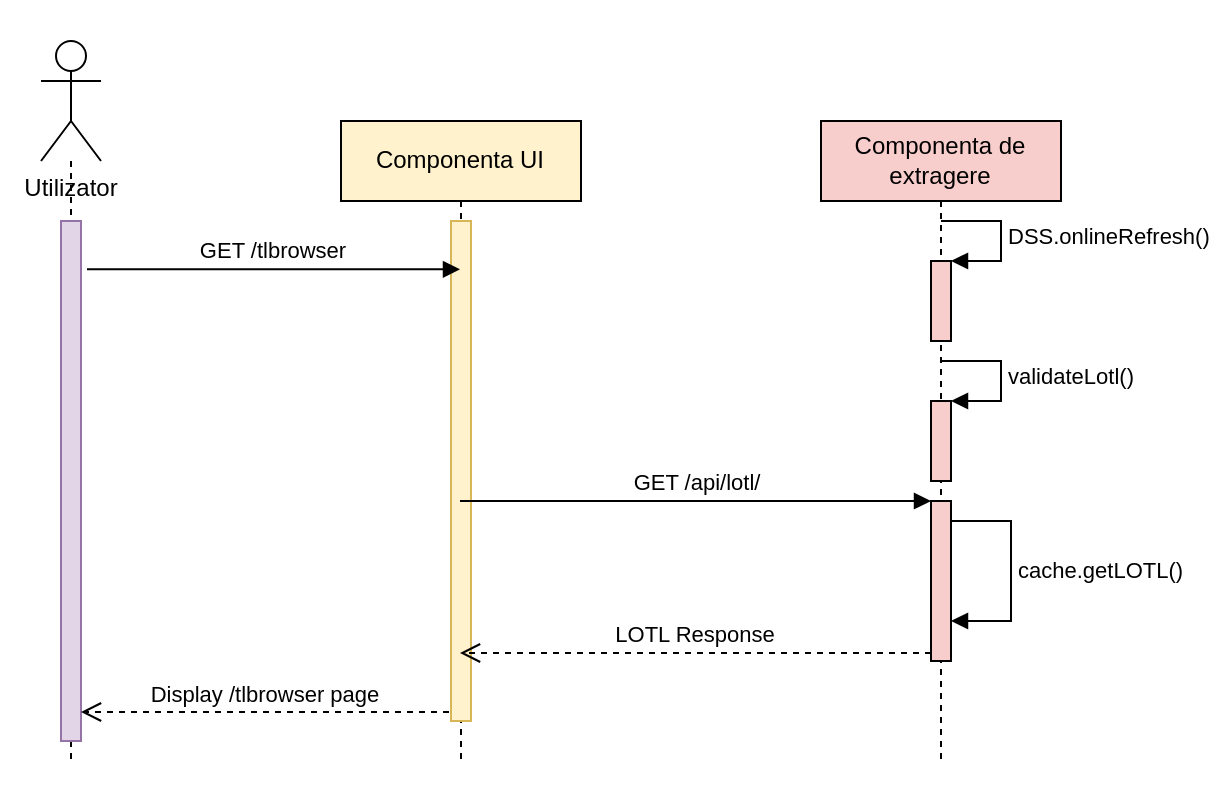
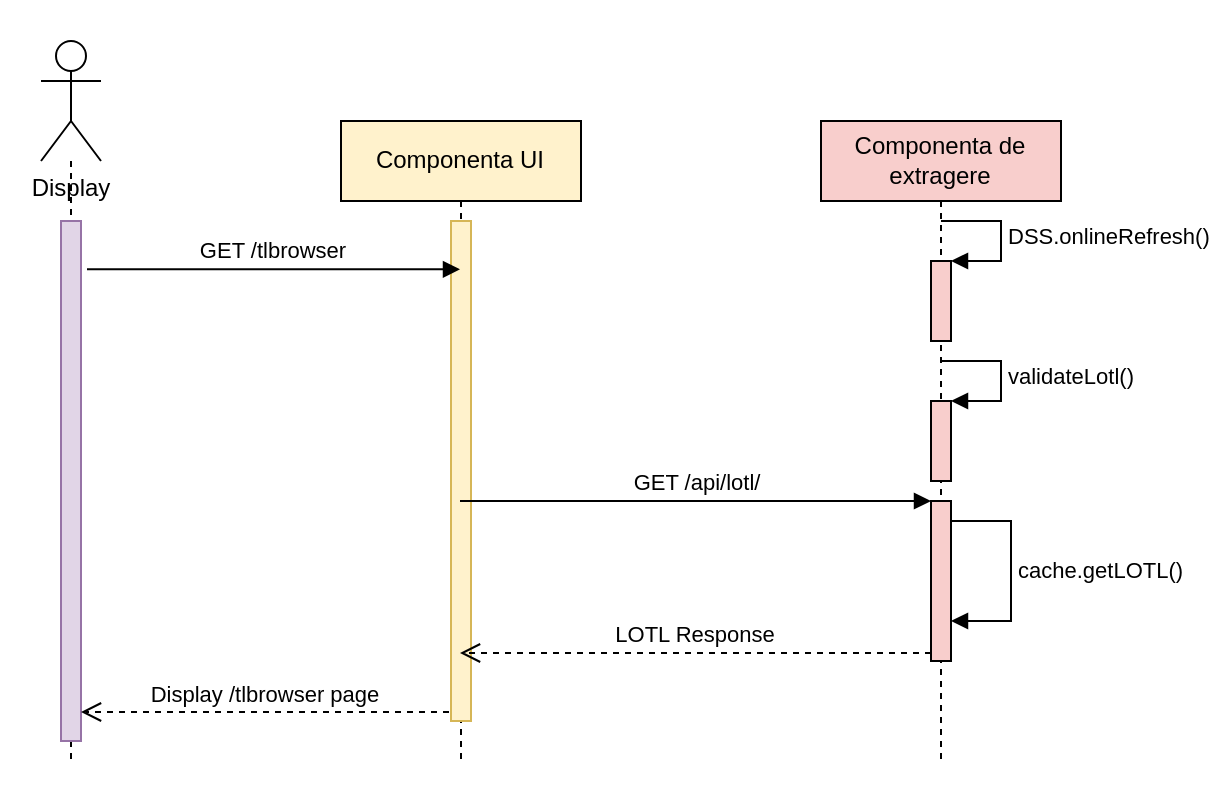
node "Utilizator": label "Utilizator" -> "Display"
